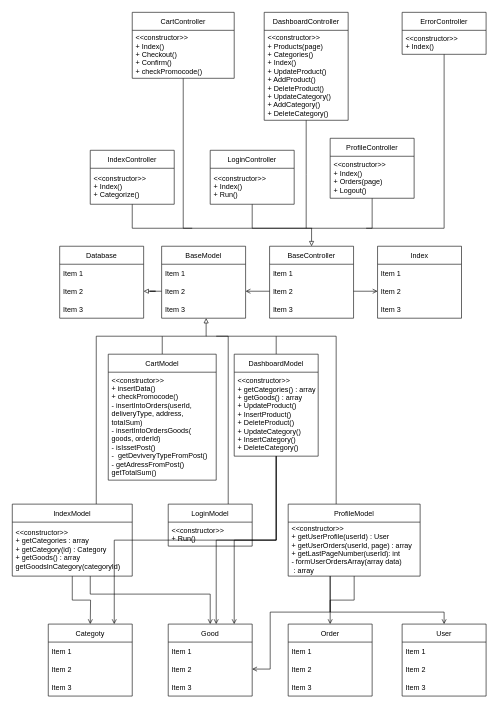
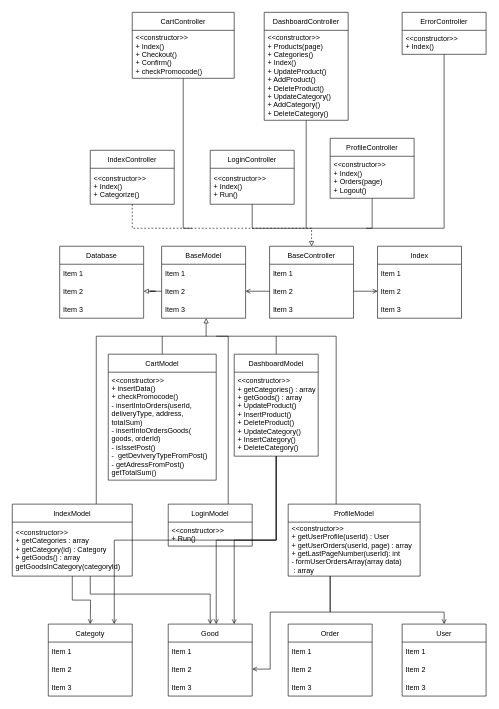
edge "IndexController" -> "BaseController": style solid -> dashed
edge "ProfileModel" -> "Order": removed
